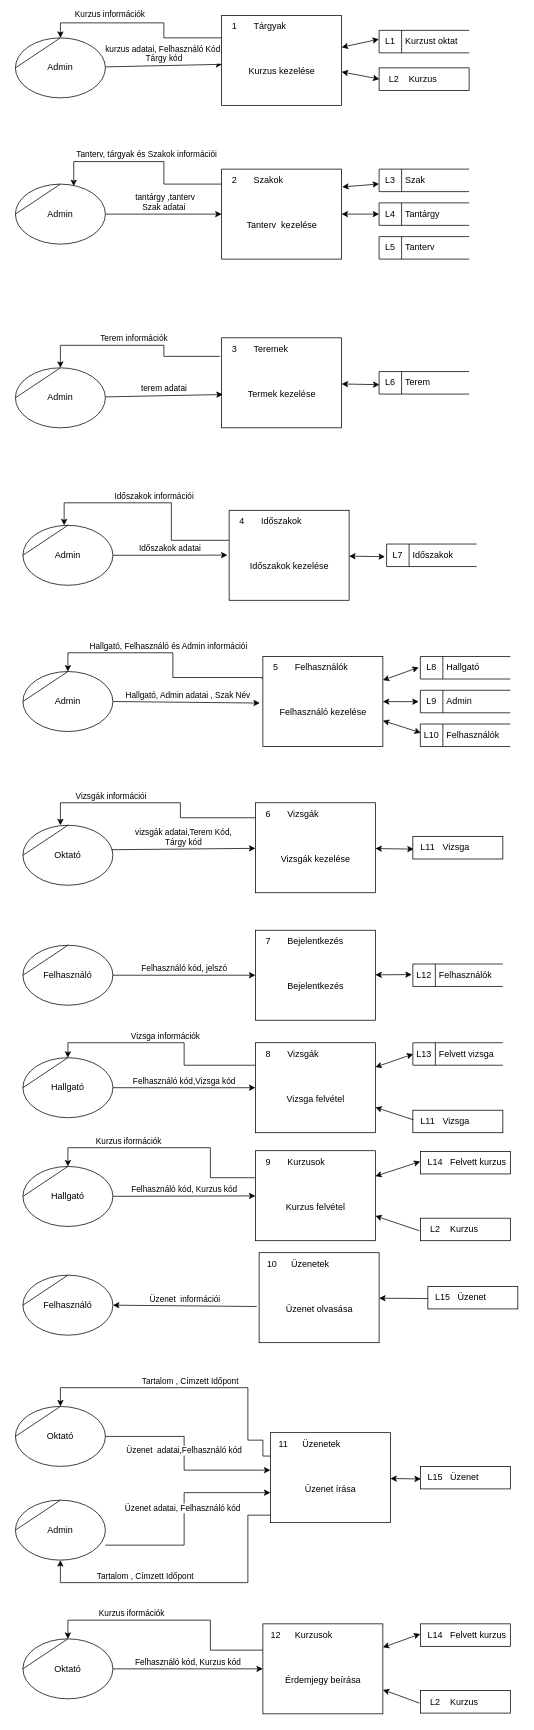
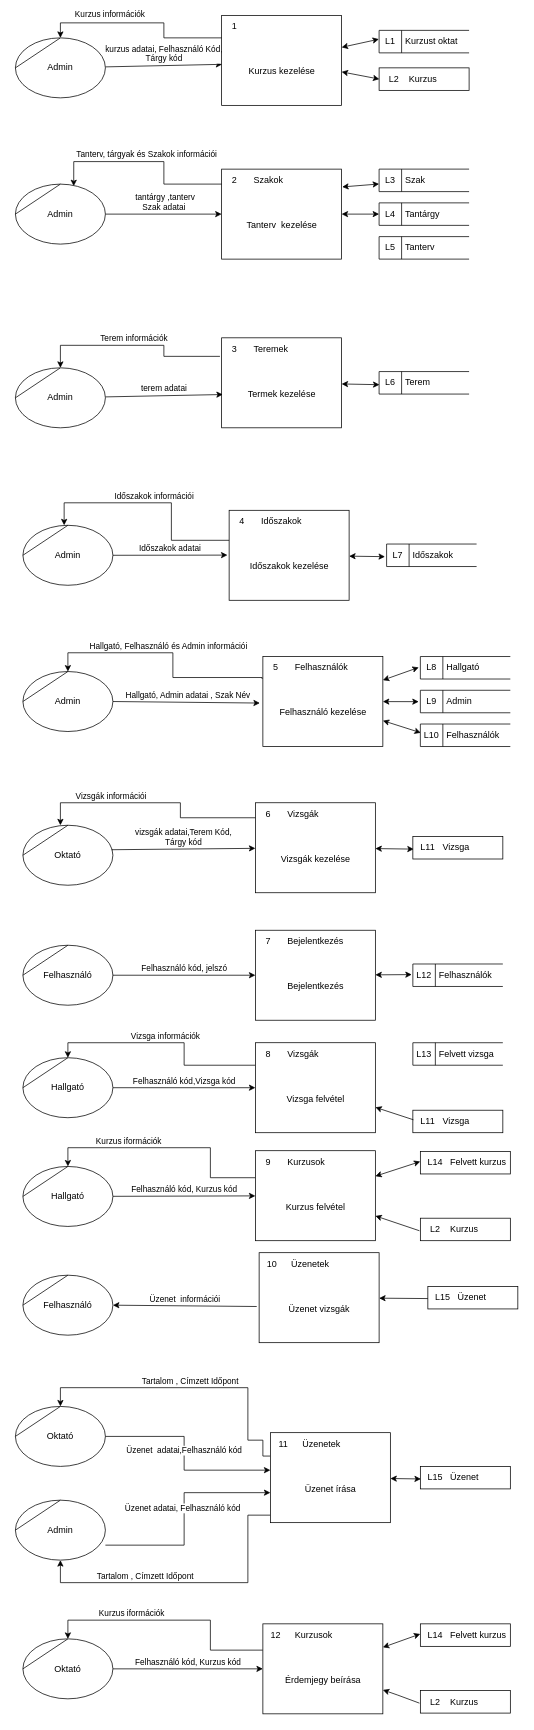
node "Tárgyak": removed
edge "Felvett vizsga" -- "Vizsga felvétel": removed
node "Üzenet olvasása": label "Üzenet olvasása" -> "Üzenet vizsgák"
